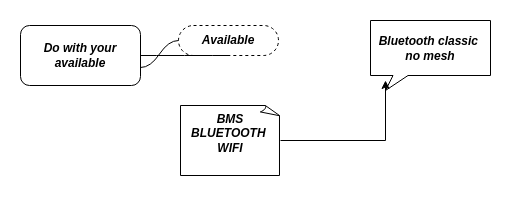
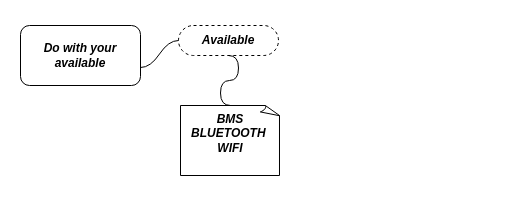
edge "Available" -- "Do with your available": now "Available" -- "BMS BLUETOOTH WIFI"
node "Bluetooth classic no mesh": removed
edge "BMS BLUETOOTH WIFI" -> "Bluetooth classic no mesh": removed
